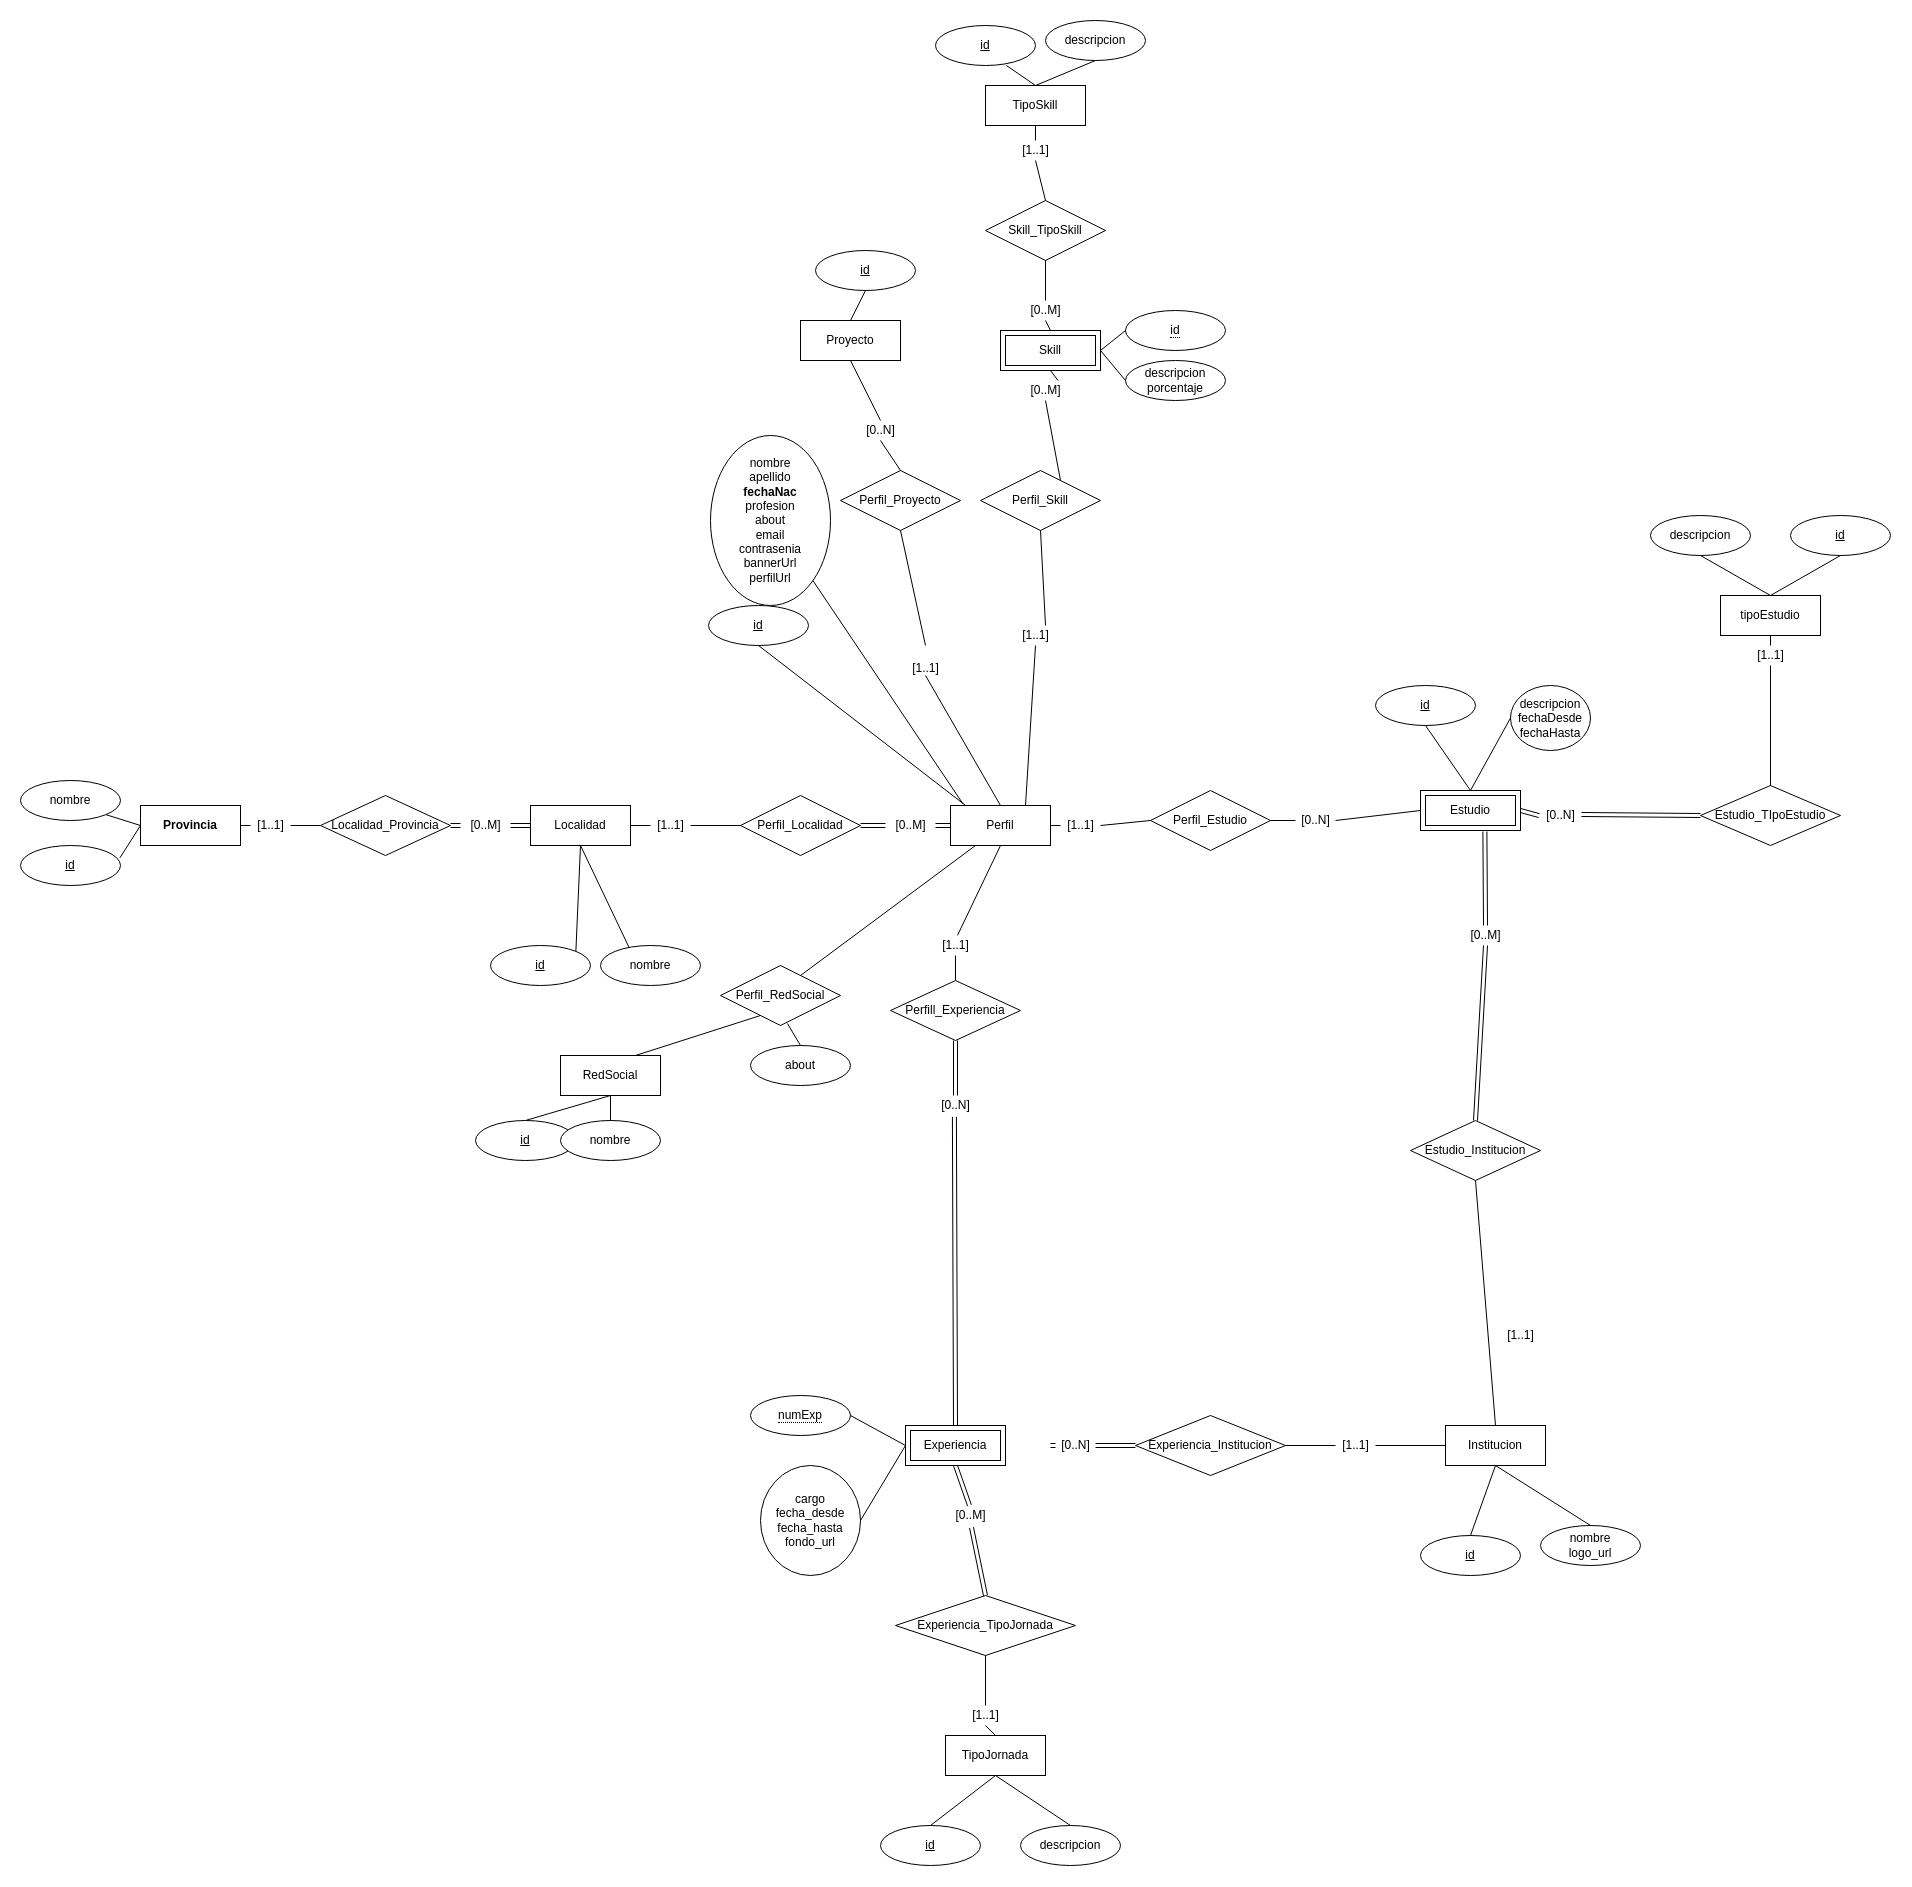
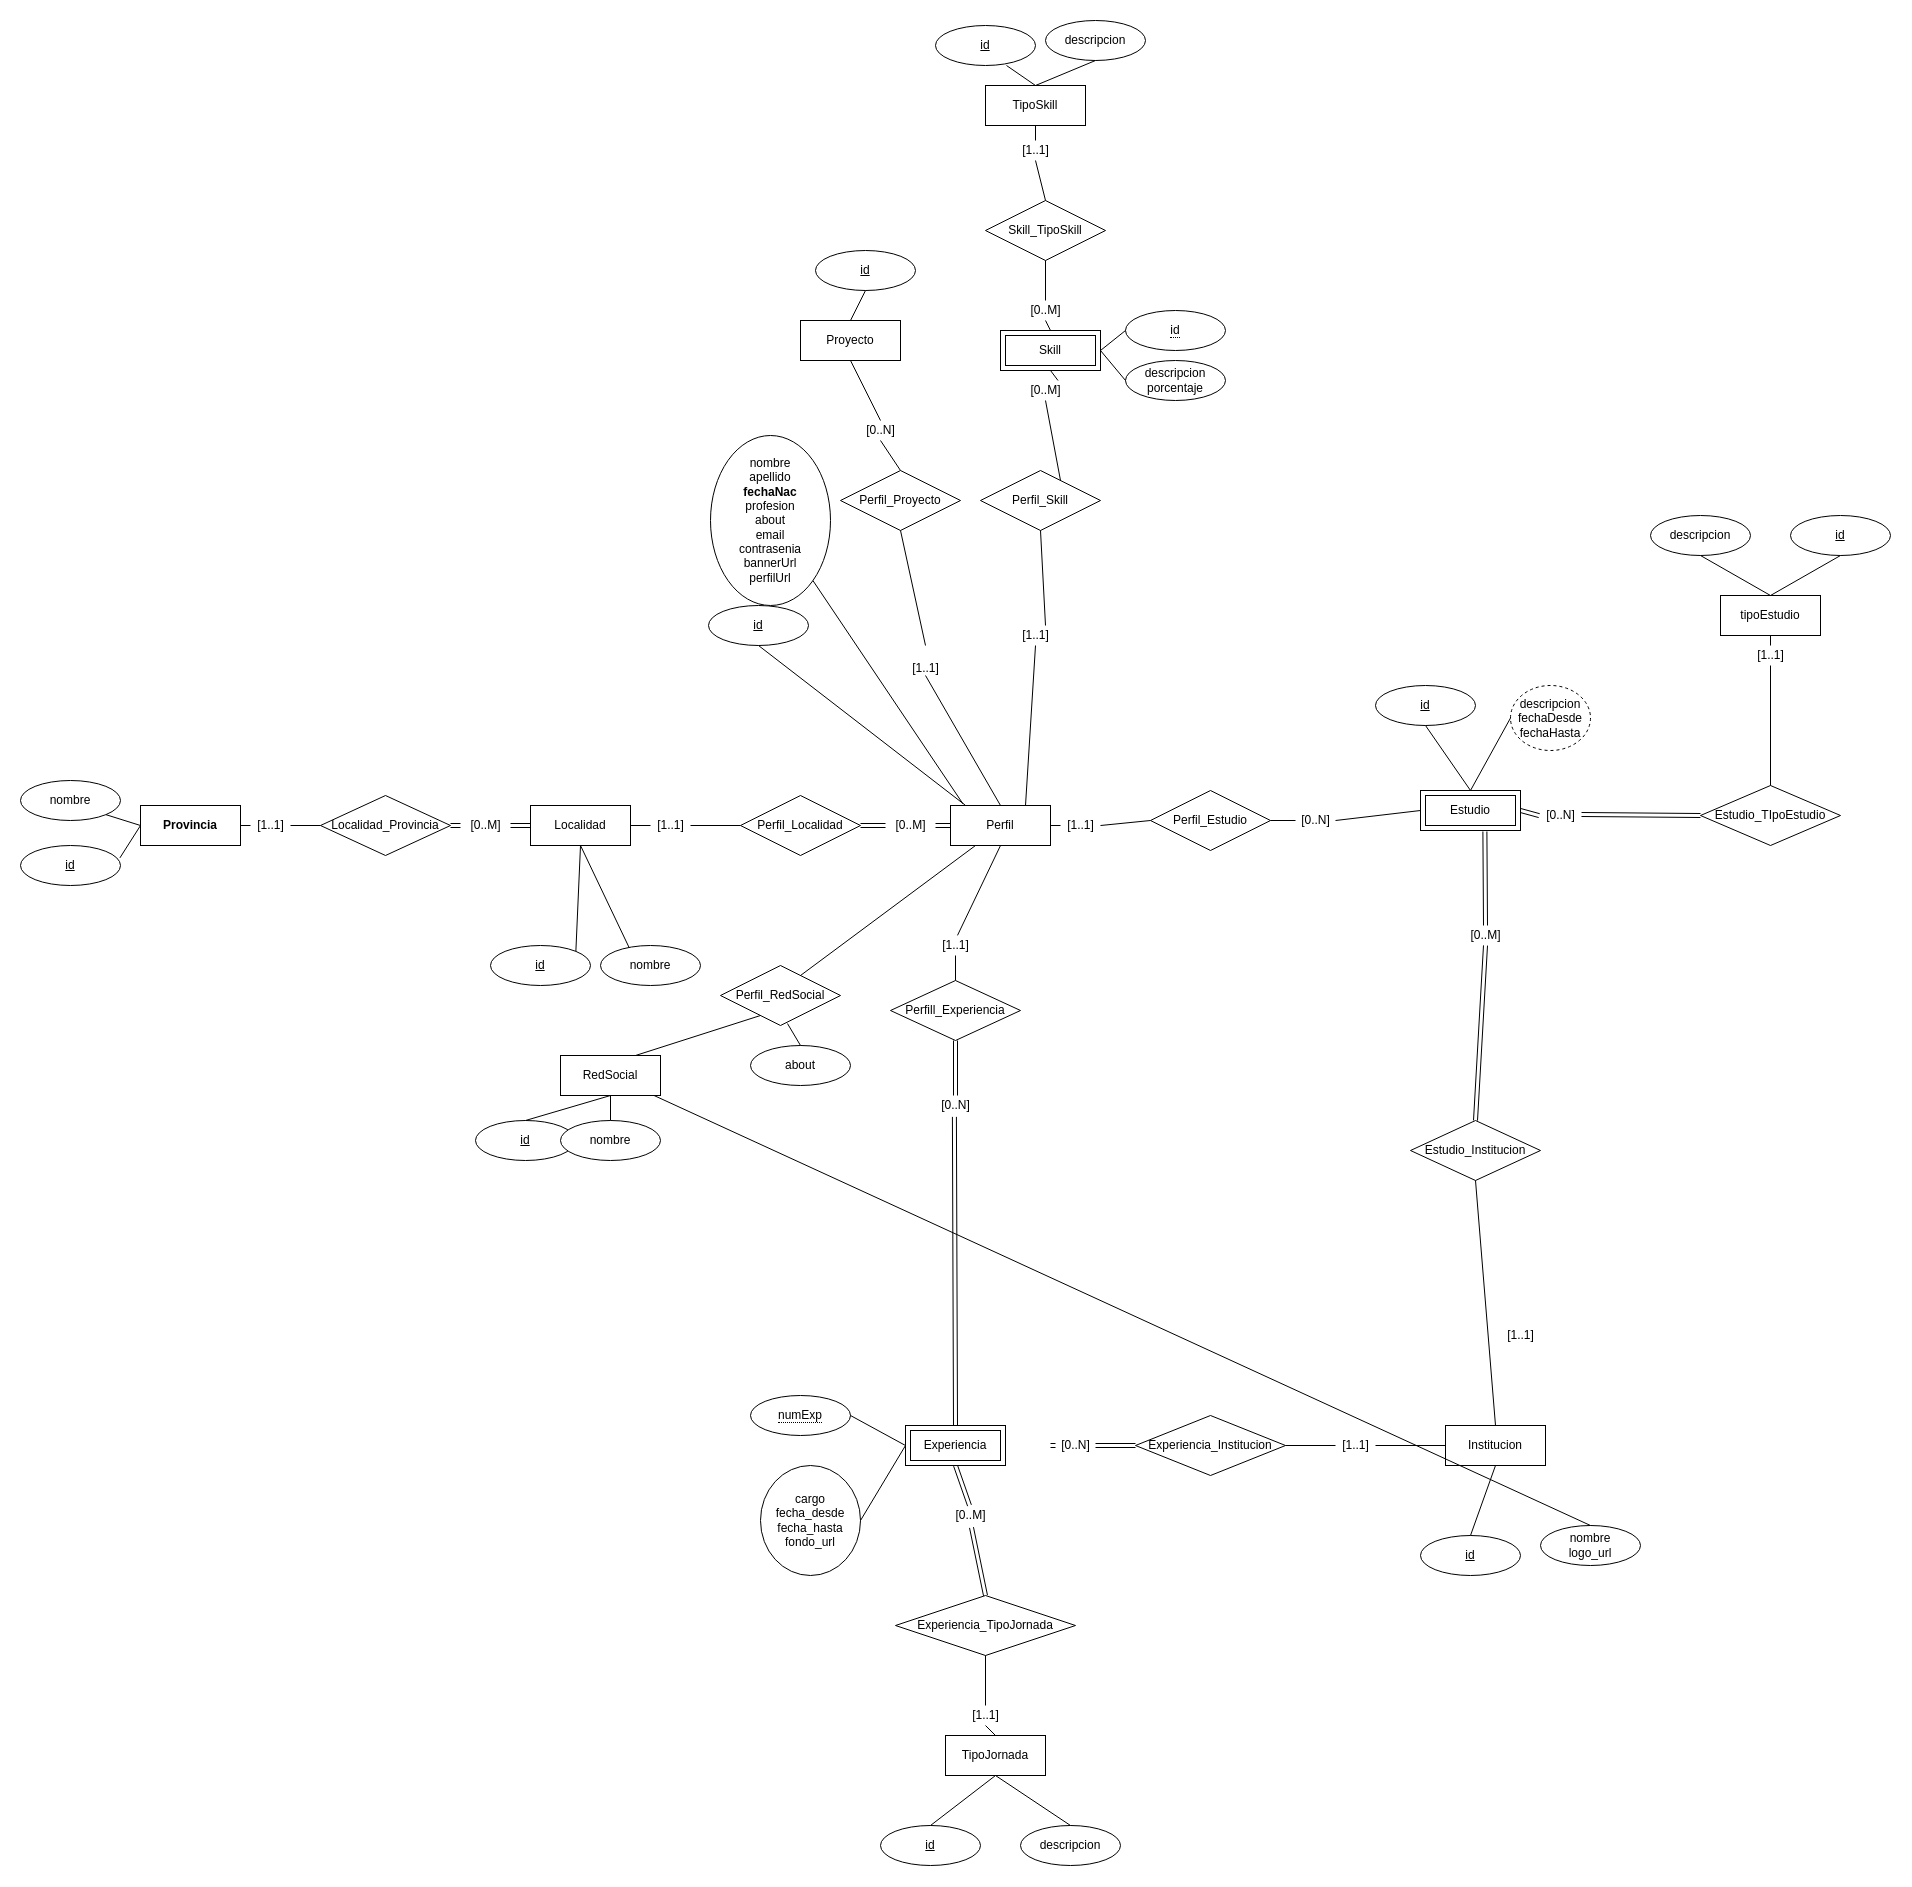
node "descripcion fechaDesde fechaHasta": style solid -> dashed
edge "Institucion" -- "nombre logo_url": now "RedSocial" -- "nombre logo_url"
